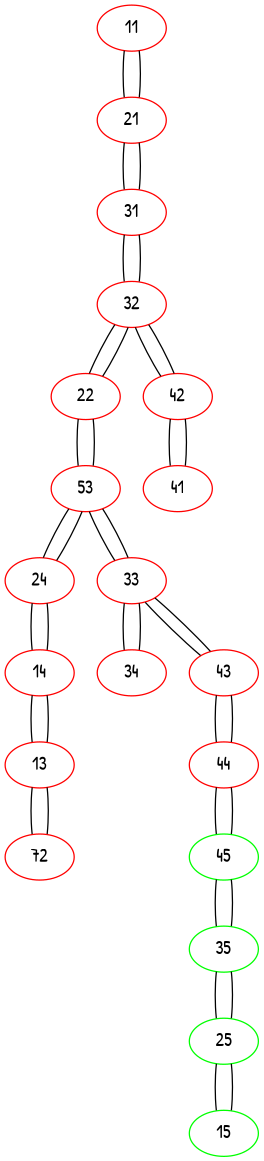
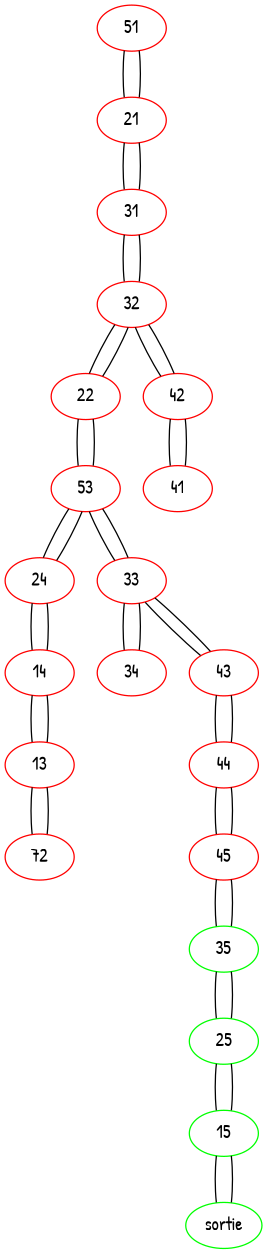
node "11": label "11" -> "51"
node "45": color green -> red
node "sortie": added
